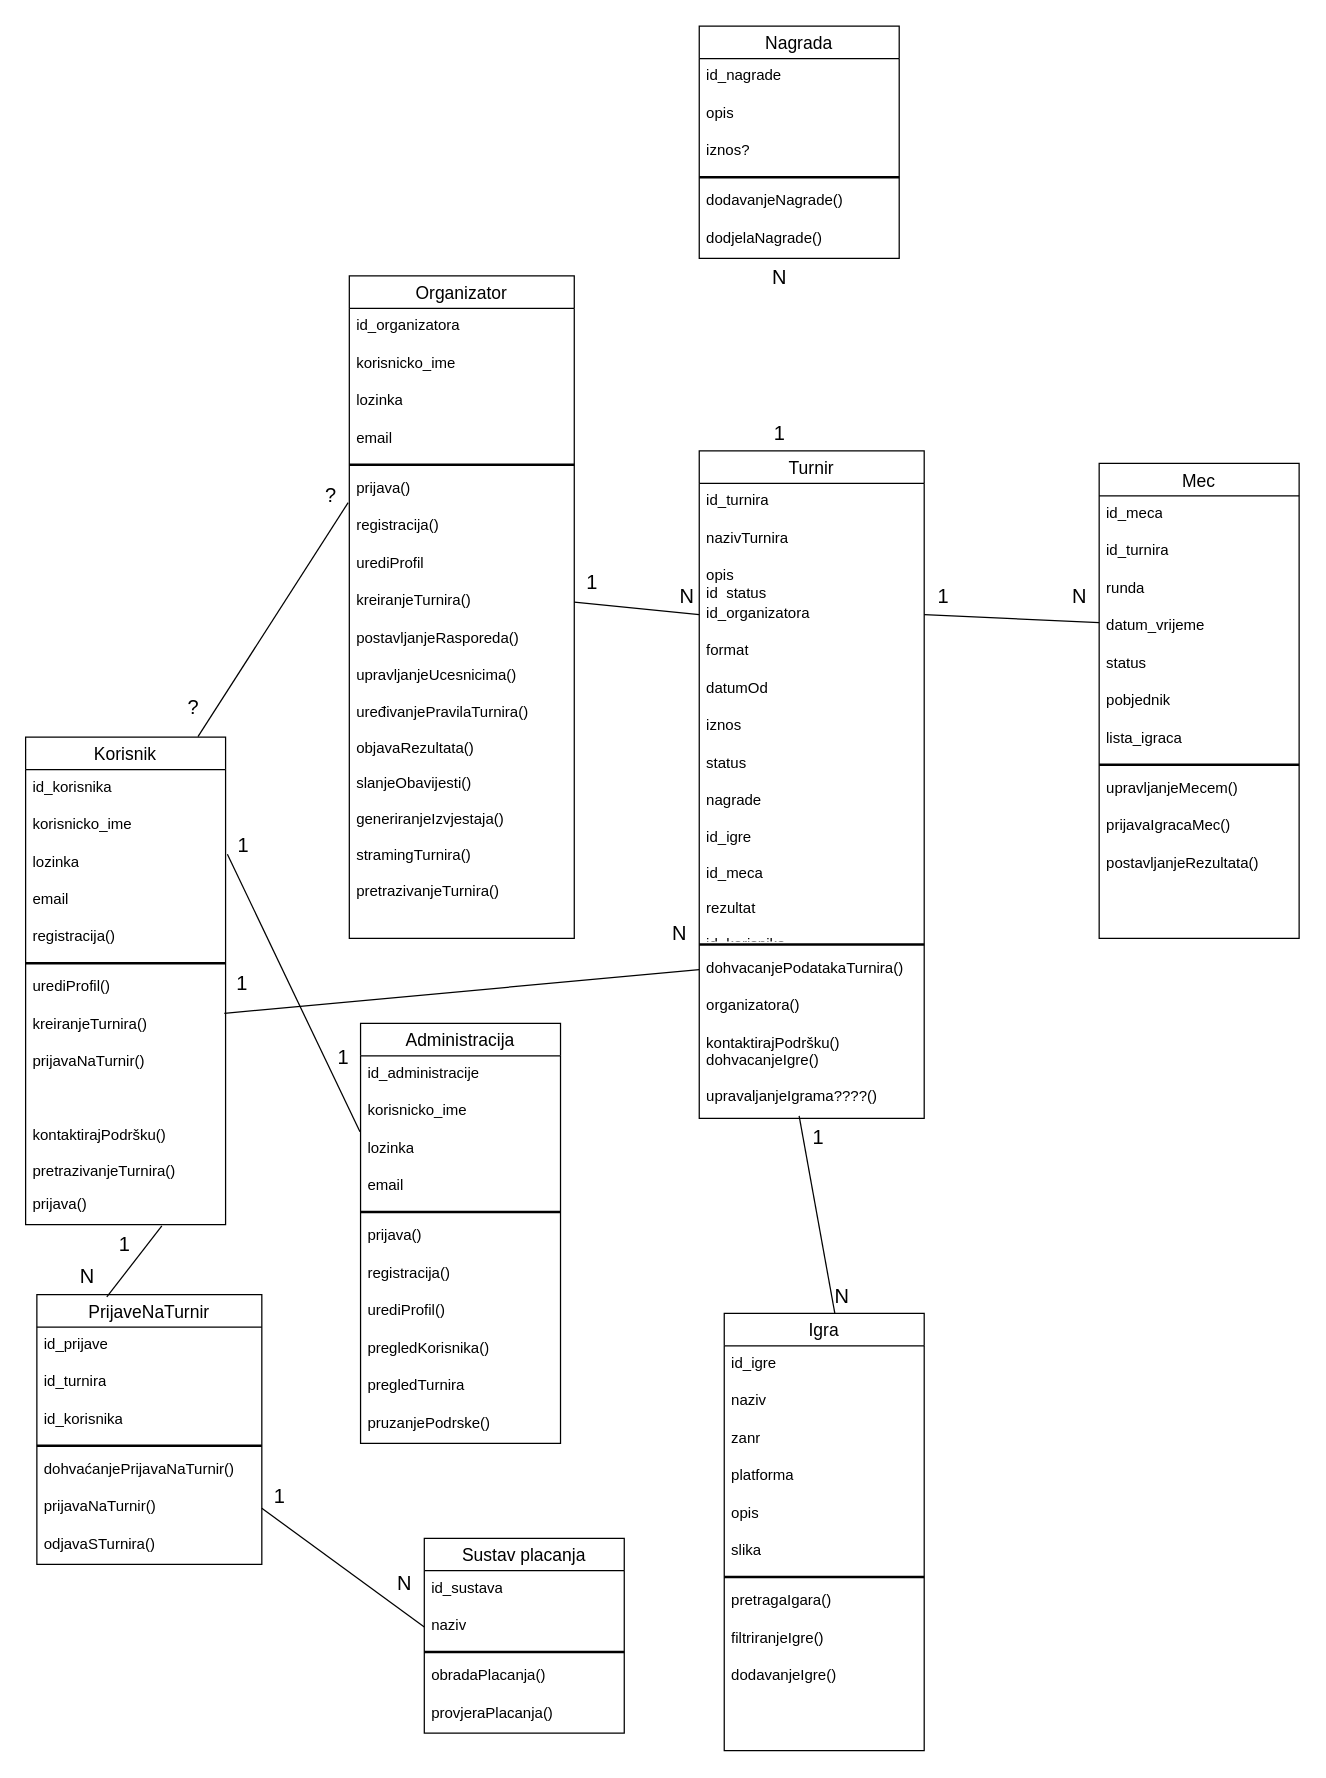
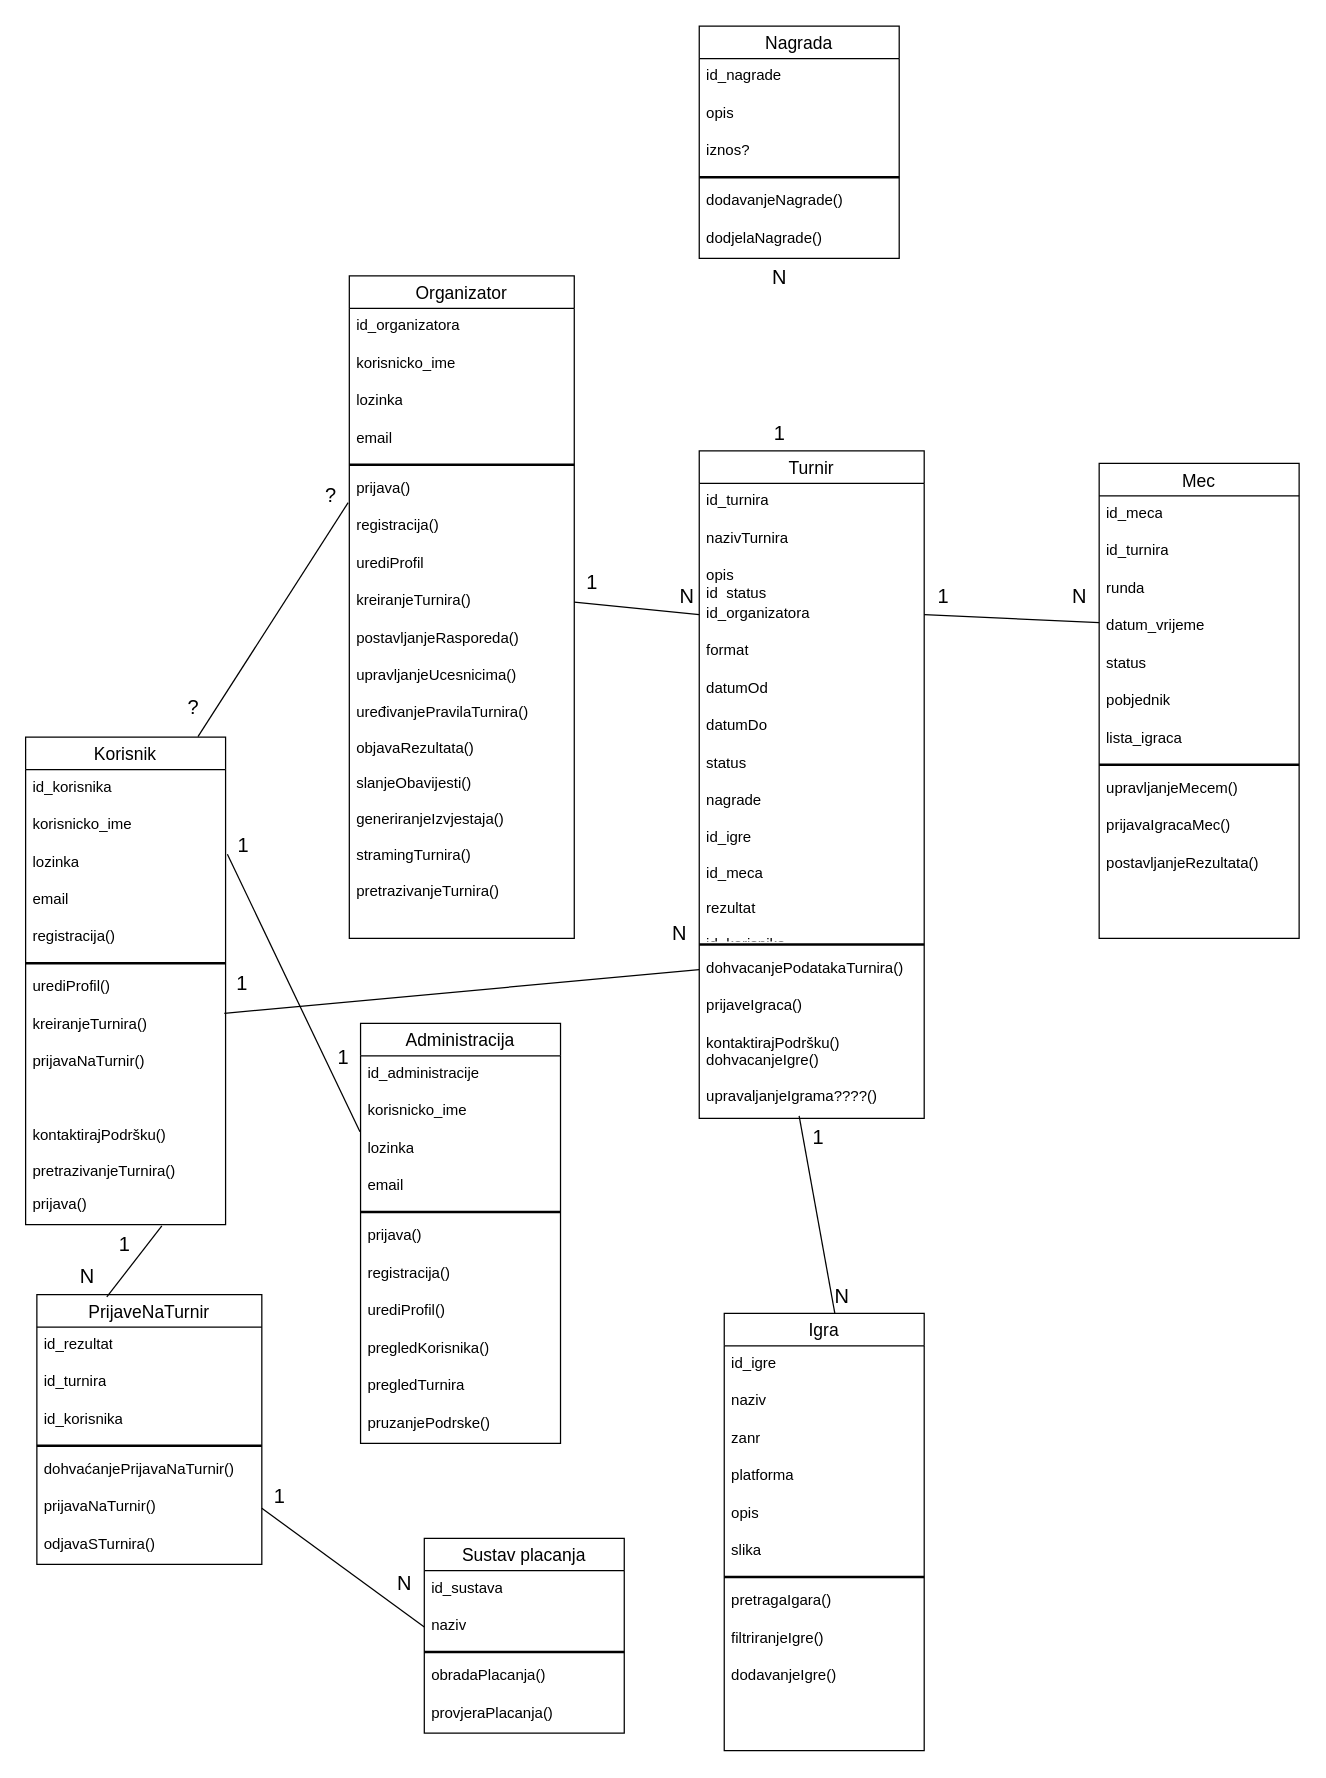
node "iznos": label "iznos" -> "datumDo"
node "organizatora()": label "organizatora()" -> "prijaveIgraca()"
node "id_prijave": label "id_prijave" -> "id_rezultat"
